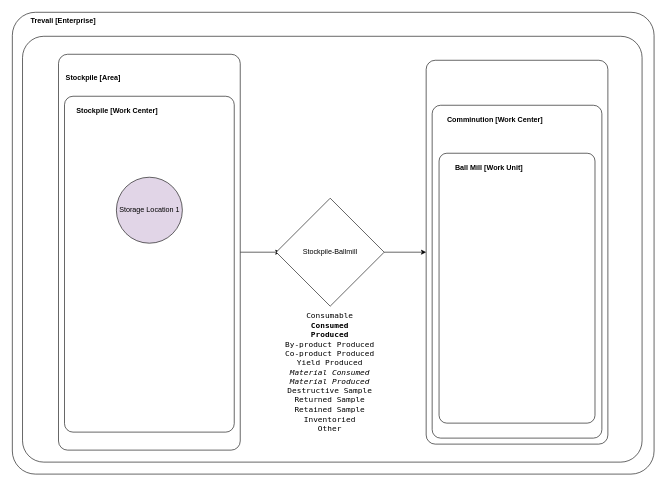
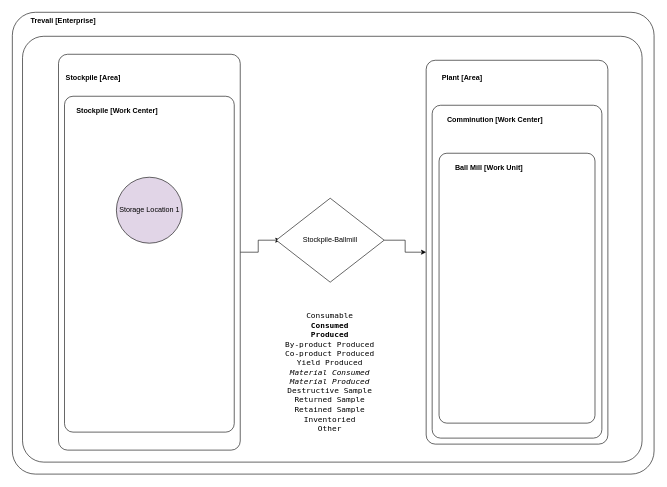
node "Plant [Area]": added
node "Stockpile-Ballmill": size 108x108 -> 108x84
